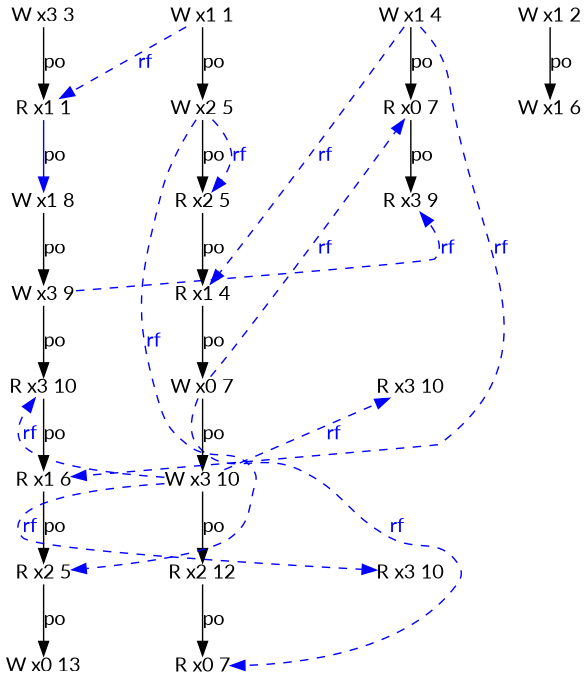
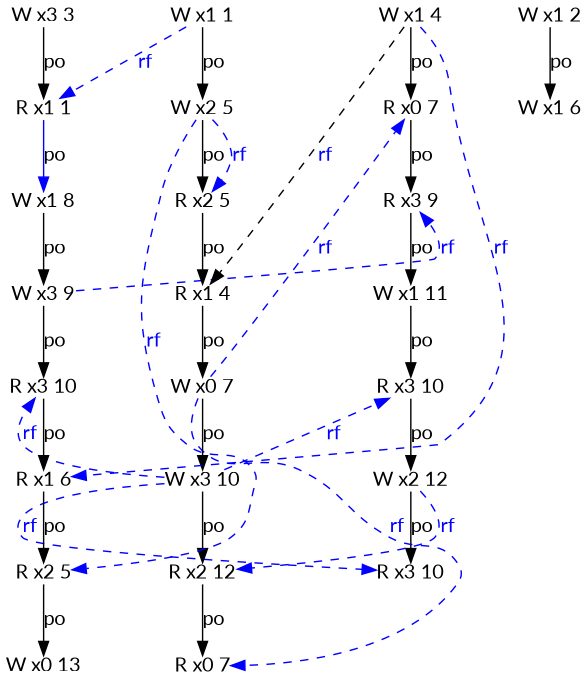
edge "W x1 4" -> "R x1 4": color blue -> black
node "W x1 11": added
node "W x2 12": added
